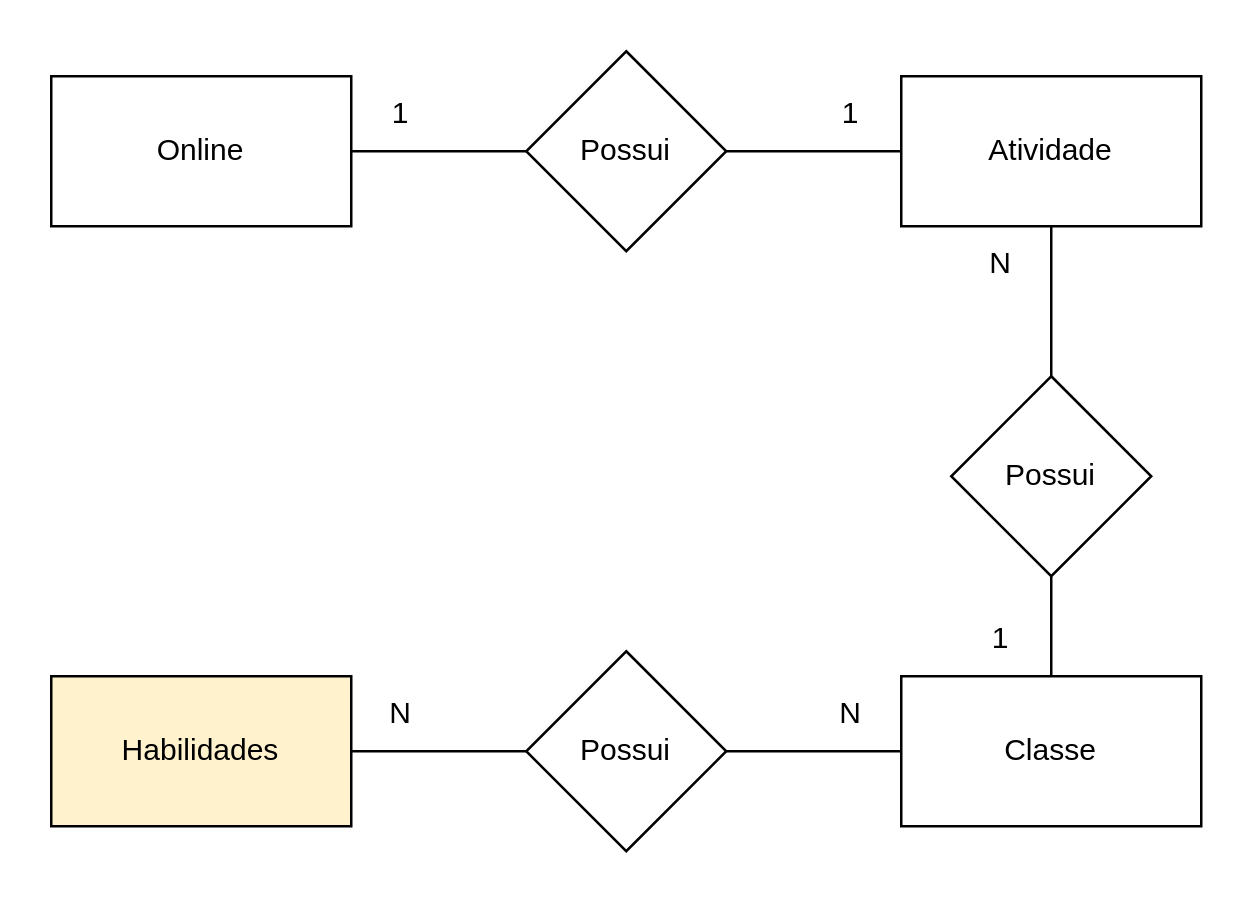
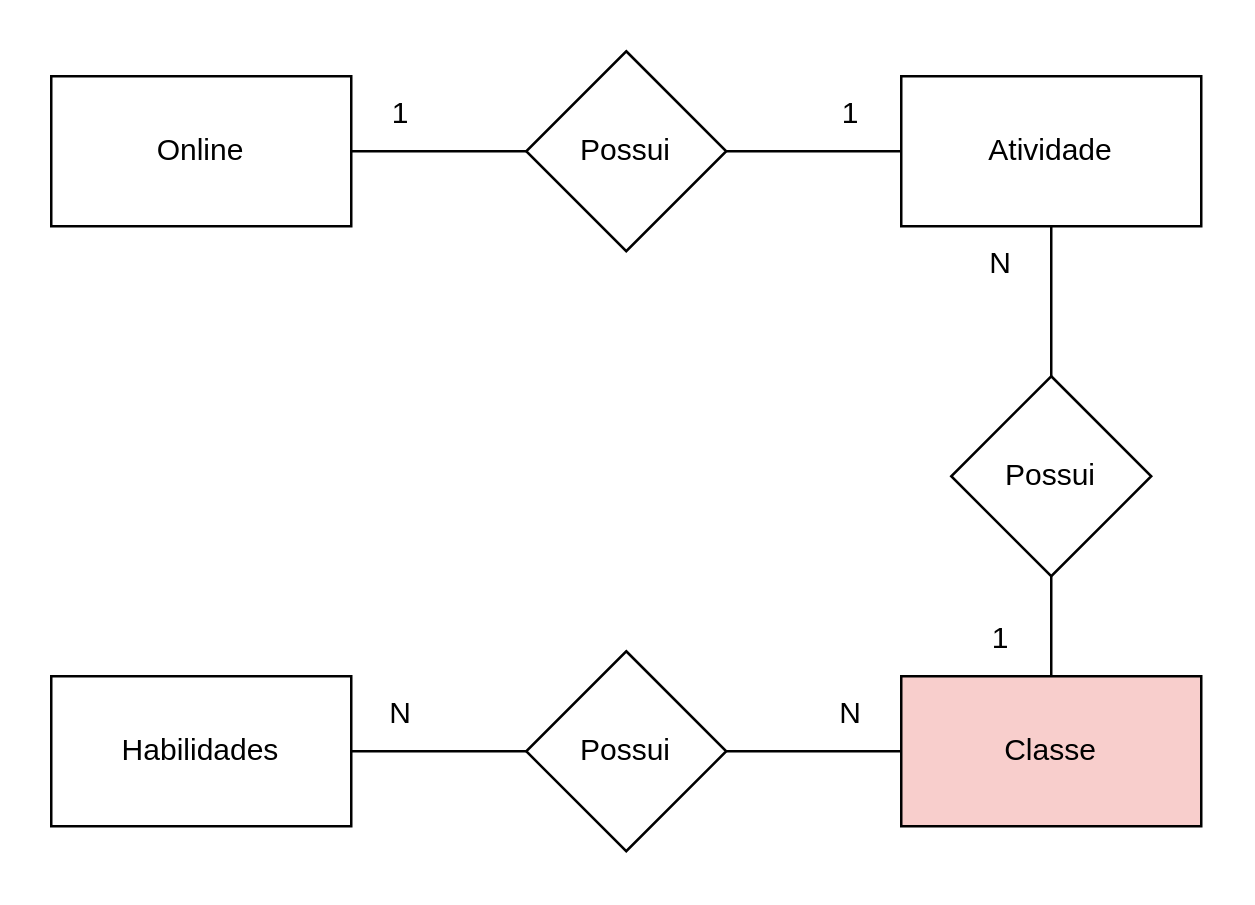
node "Habilidades": fillcolor #fff2cc -> #ffffff
node "Classe": fillcolor #ffffff -> #f8cecc
